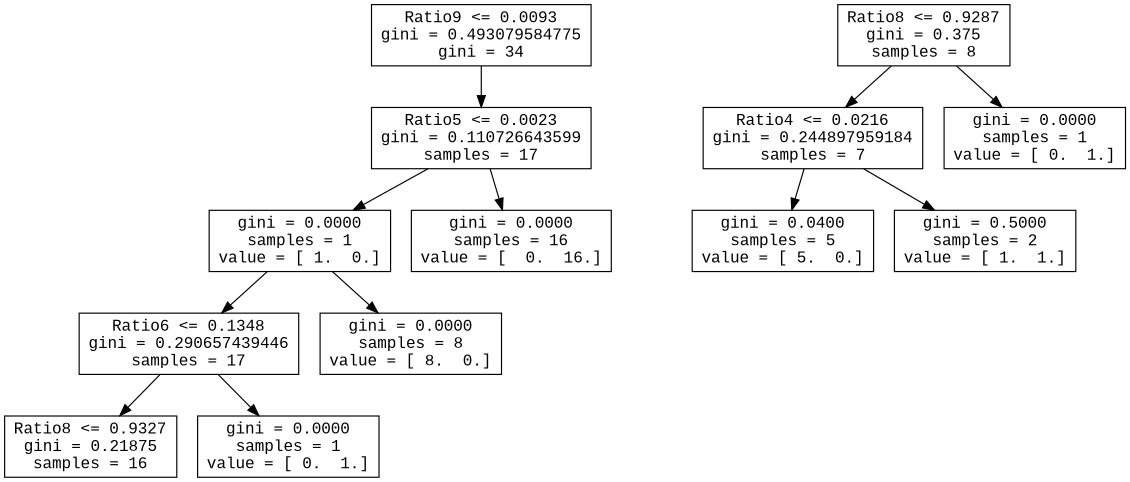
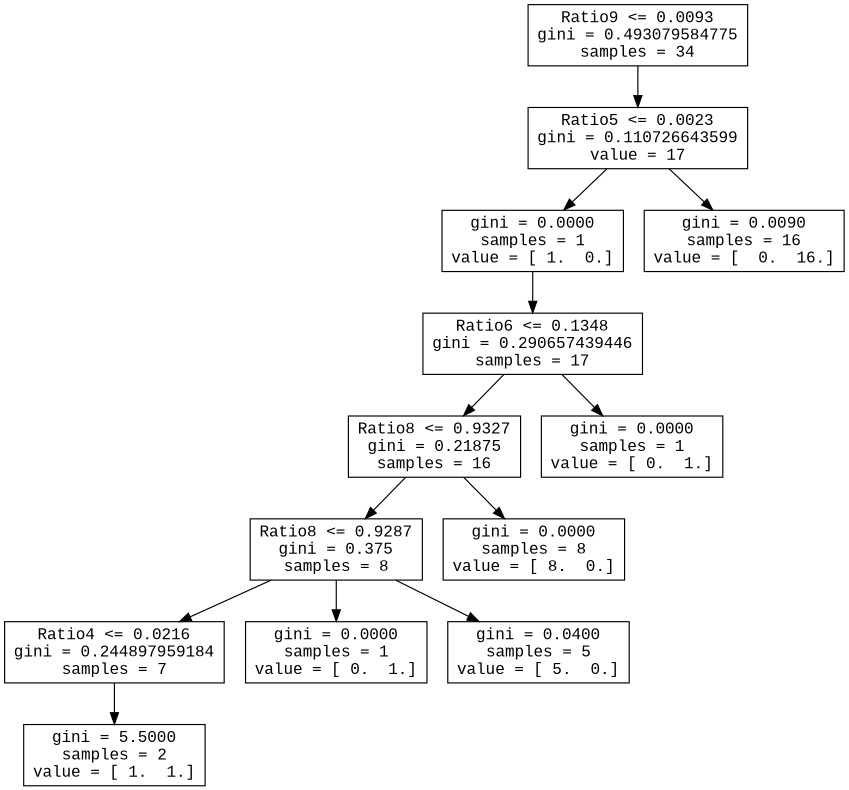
node "Ratio9 <= 0.0093 gini = 0.493079584775 gini = 34": label "Ratio9 <= 0.0093 gini = 0.493079584775 gini = 34" -> "Ratio9 <= 0.0093 gini = 0.493079584775 samples = 34"
node "Ratio5 <= 0.0023 gini = 0.110726643599 samples = 17": label "Ratio5 <= 0.0023 gini = 0.110726643599 samples = 17" -> "Ratio5 <= 0.0023 gini = 0.110726643599 value = 17"
edge "Ratio4 <= 0.0216 gini = 0.244897959184 samples = 7" -> "gini = 0.0400 samples = 5 value = [ 5.  0.]": now "Ratio8 <= 0.9287 gini = 0.375 samples = 8" -> "gini = 0.0400 samples = 5 value = [ 5.  0.]"
node "gini = 0.0000 samples = 16 value = [  0.  16.]": label "gini = 0.0000 samples = 16 value = [  0.  16.]" -> "gini = 0.0090 samples = 16 value = [  0.  16.]"
node "gini = 0.5000 samples = 2 value = [ 1.  1.]": label "gini = 0.5000 samples = 2 value = [ 1.  1.]" -> "gini = 5.5000 samples = 2 value = [ 1.  1.]"
edge "gini = 0.0000 samples = 1 value = [ 1.  0.]" -> "gini = 0.0000 samples = 8 value = [ 8.  0.]": now "Ratio8 <= 0.9327 gini = 0.21875 samples = 16" -> "gini = 0.0000 samples = 8 value = [ 8.  0.]"
edge "Ratio8 <= 0.9327 gini = 0.21875 samples = 16" -> "Ratio8 <= 0.9287 gini = 0.375 samples = 8": added
